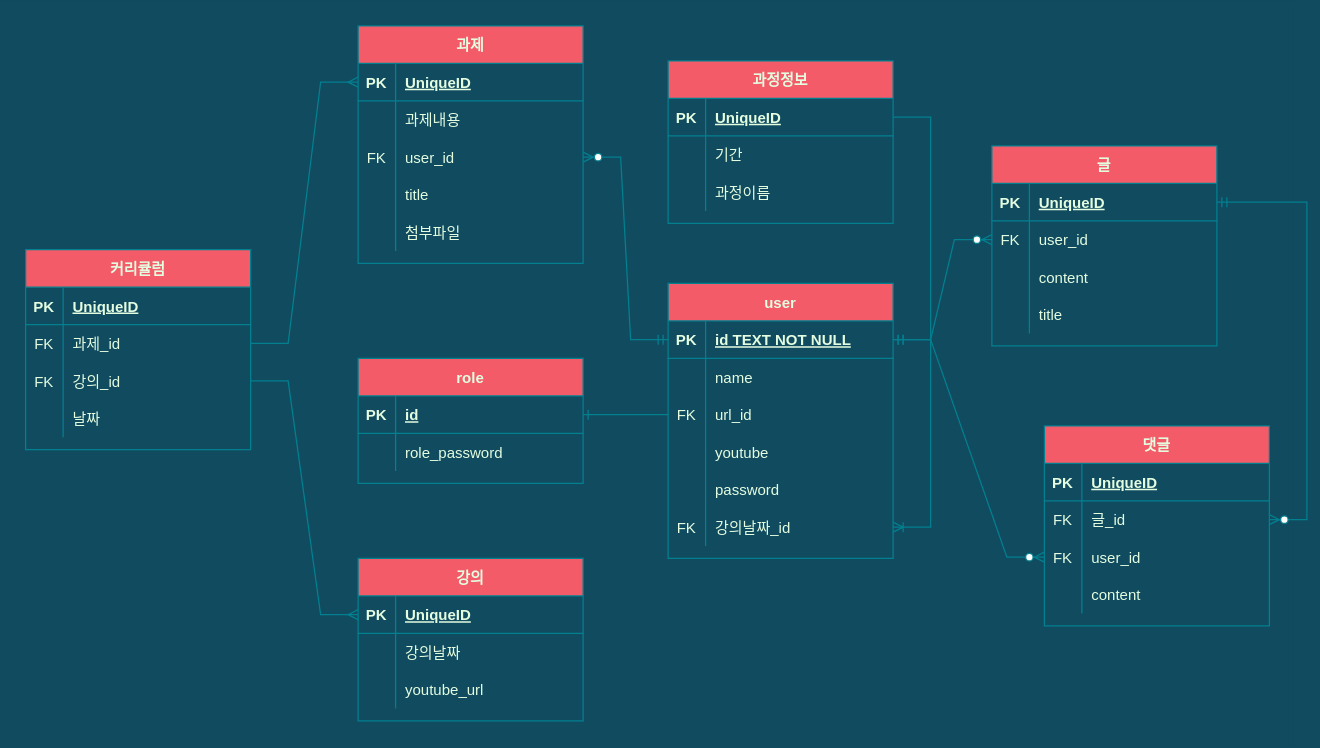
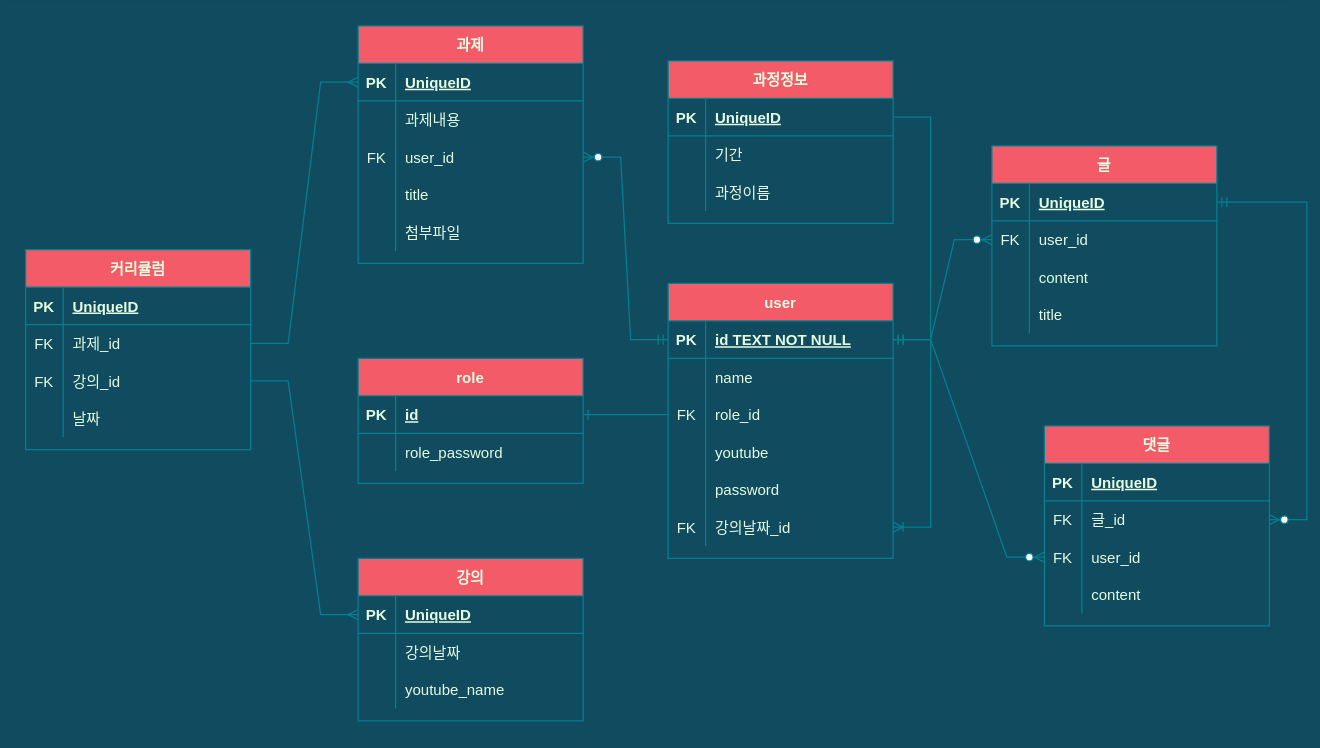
node "url_id": label "url_id" -> "role_id"
node "youtube_url": label "youtube_url" -> "youtube_name"
